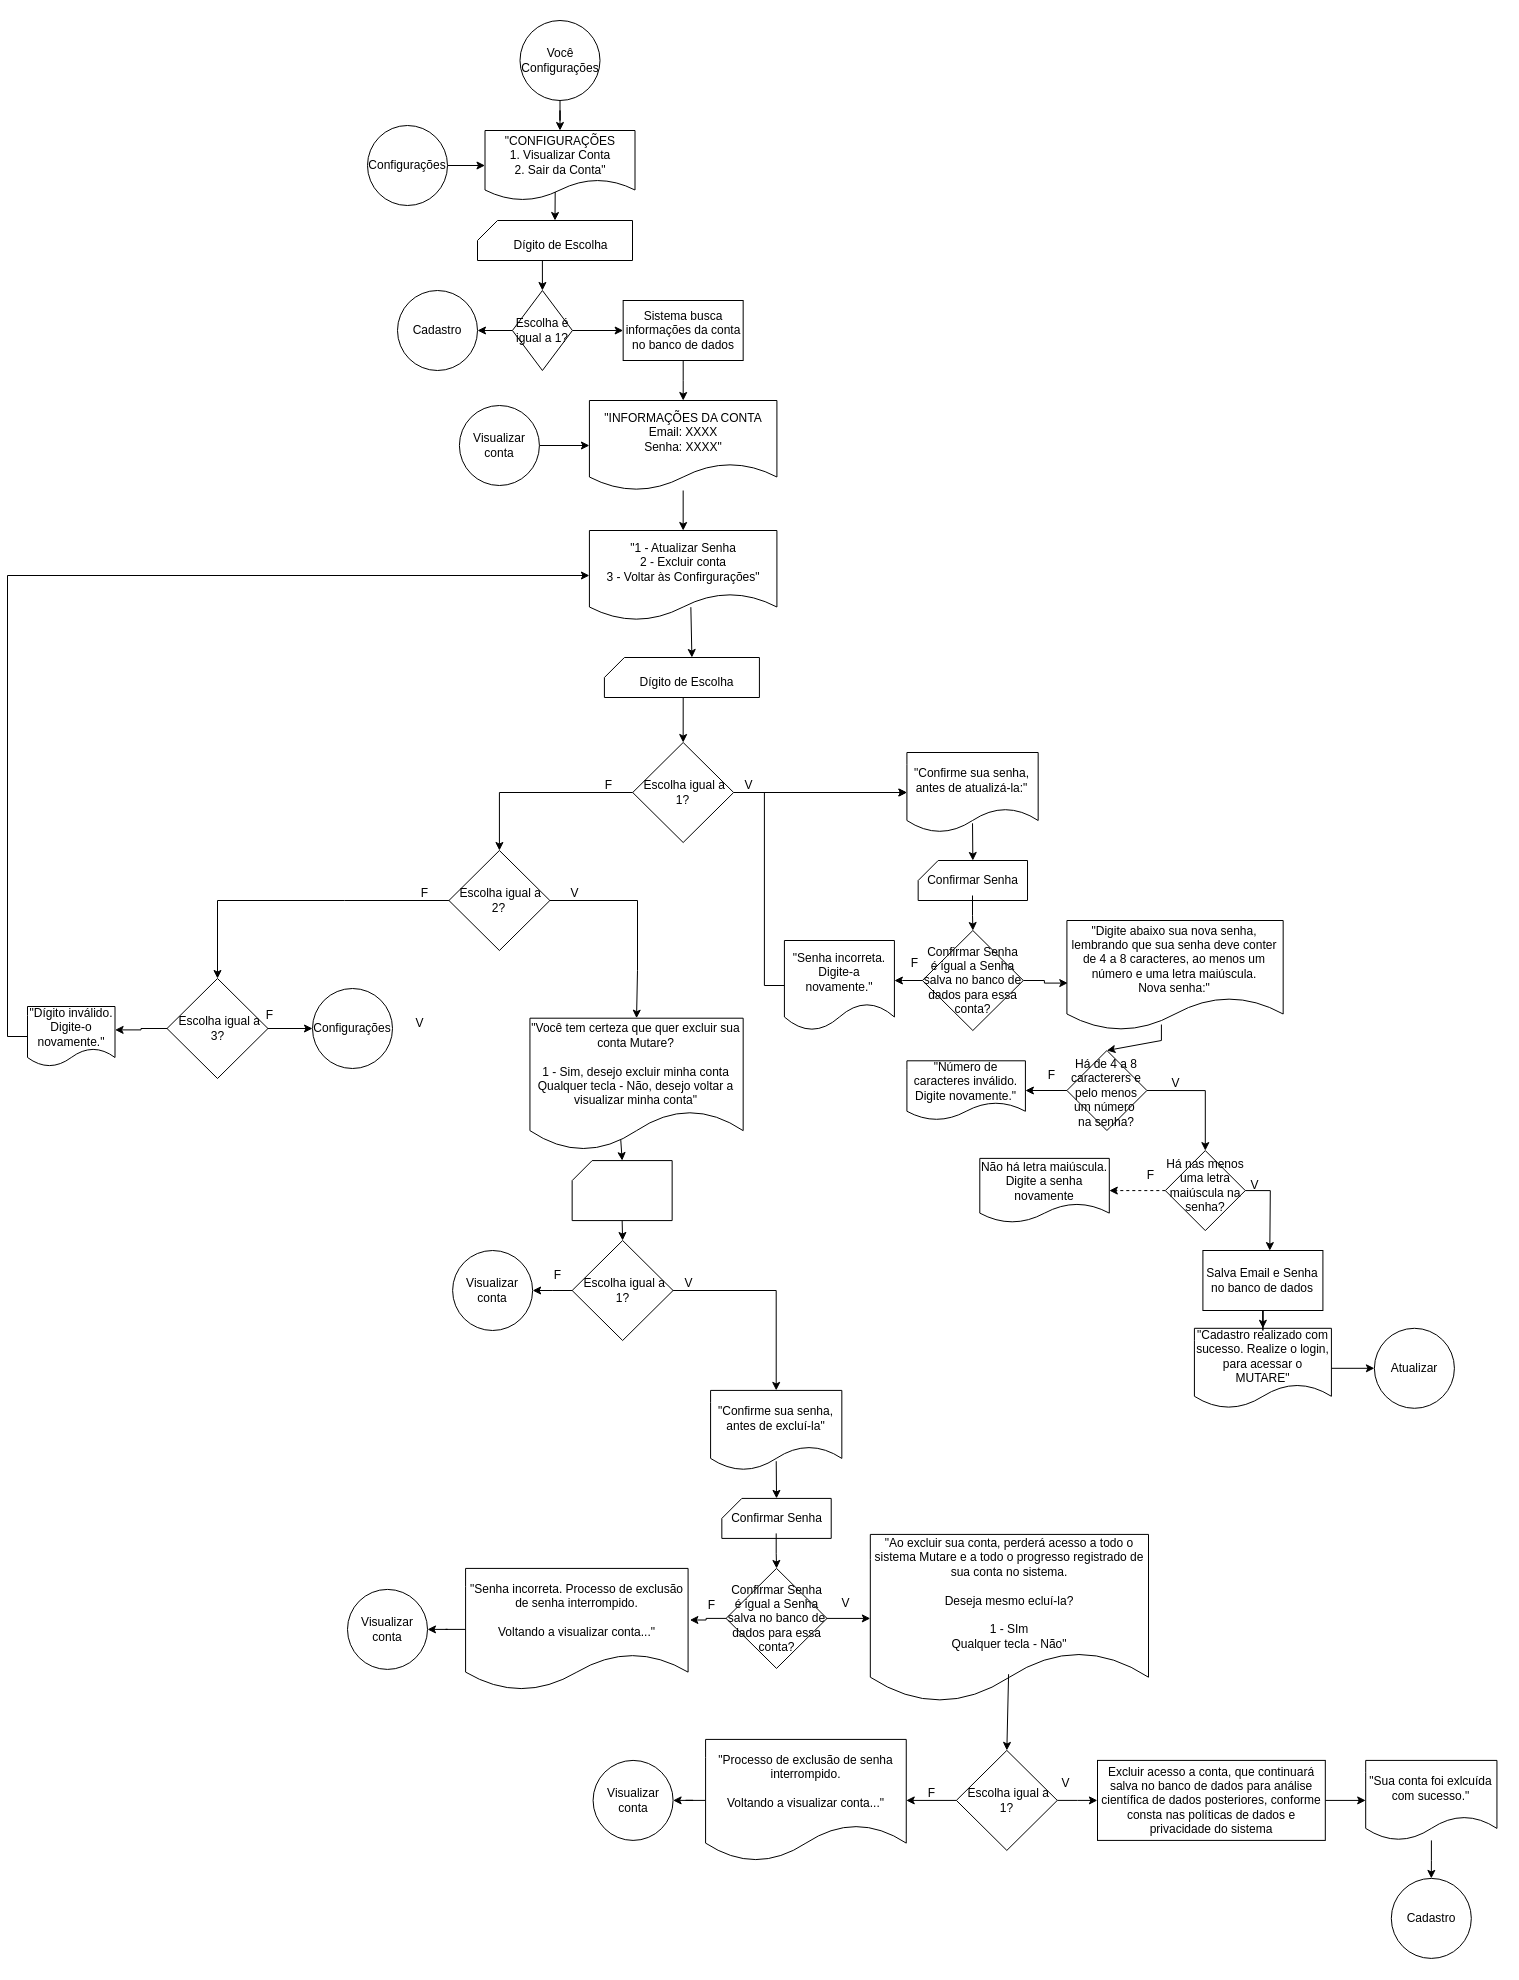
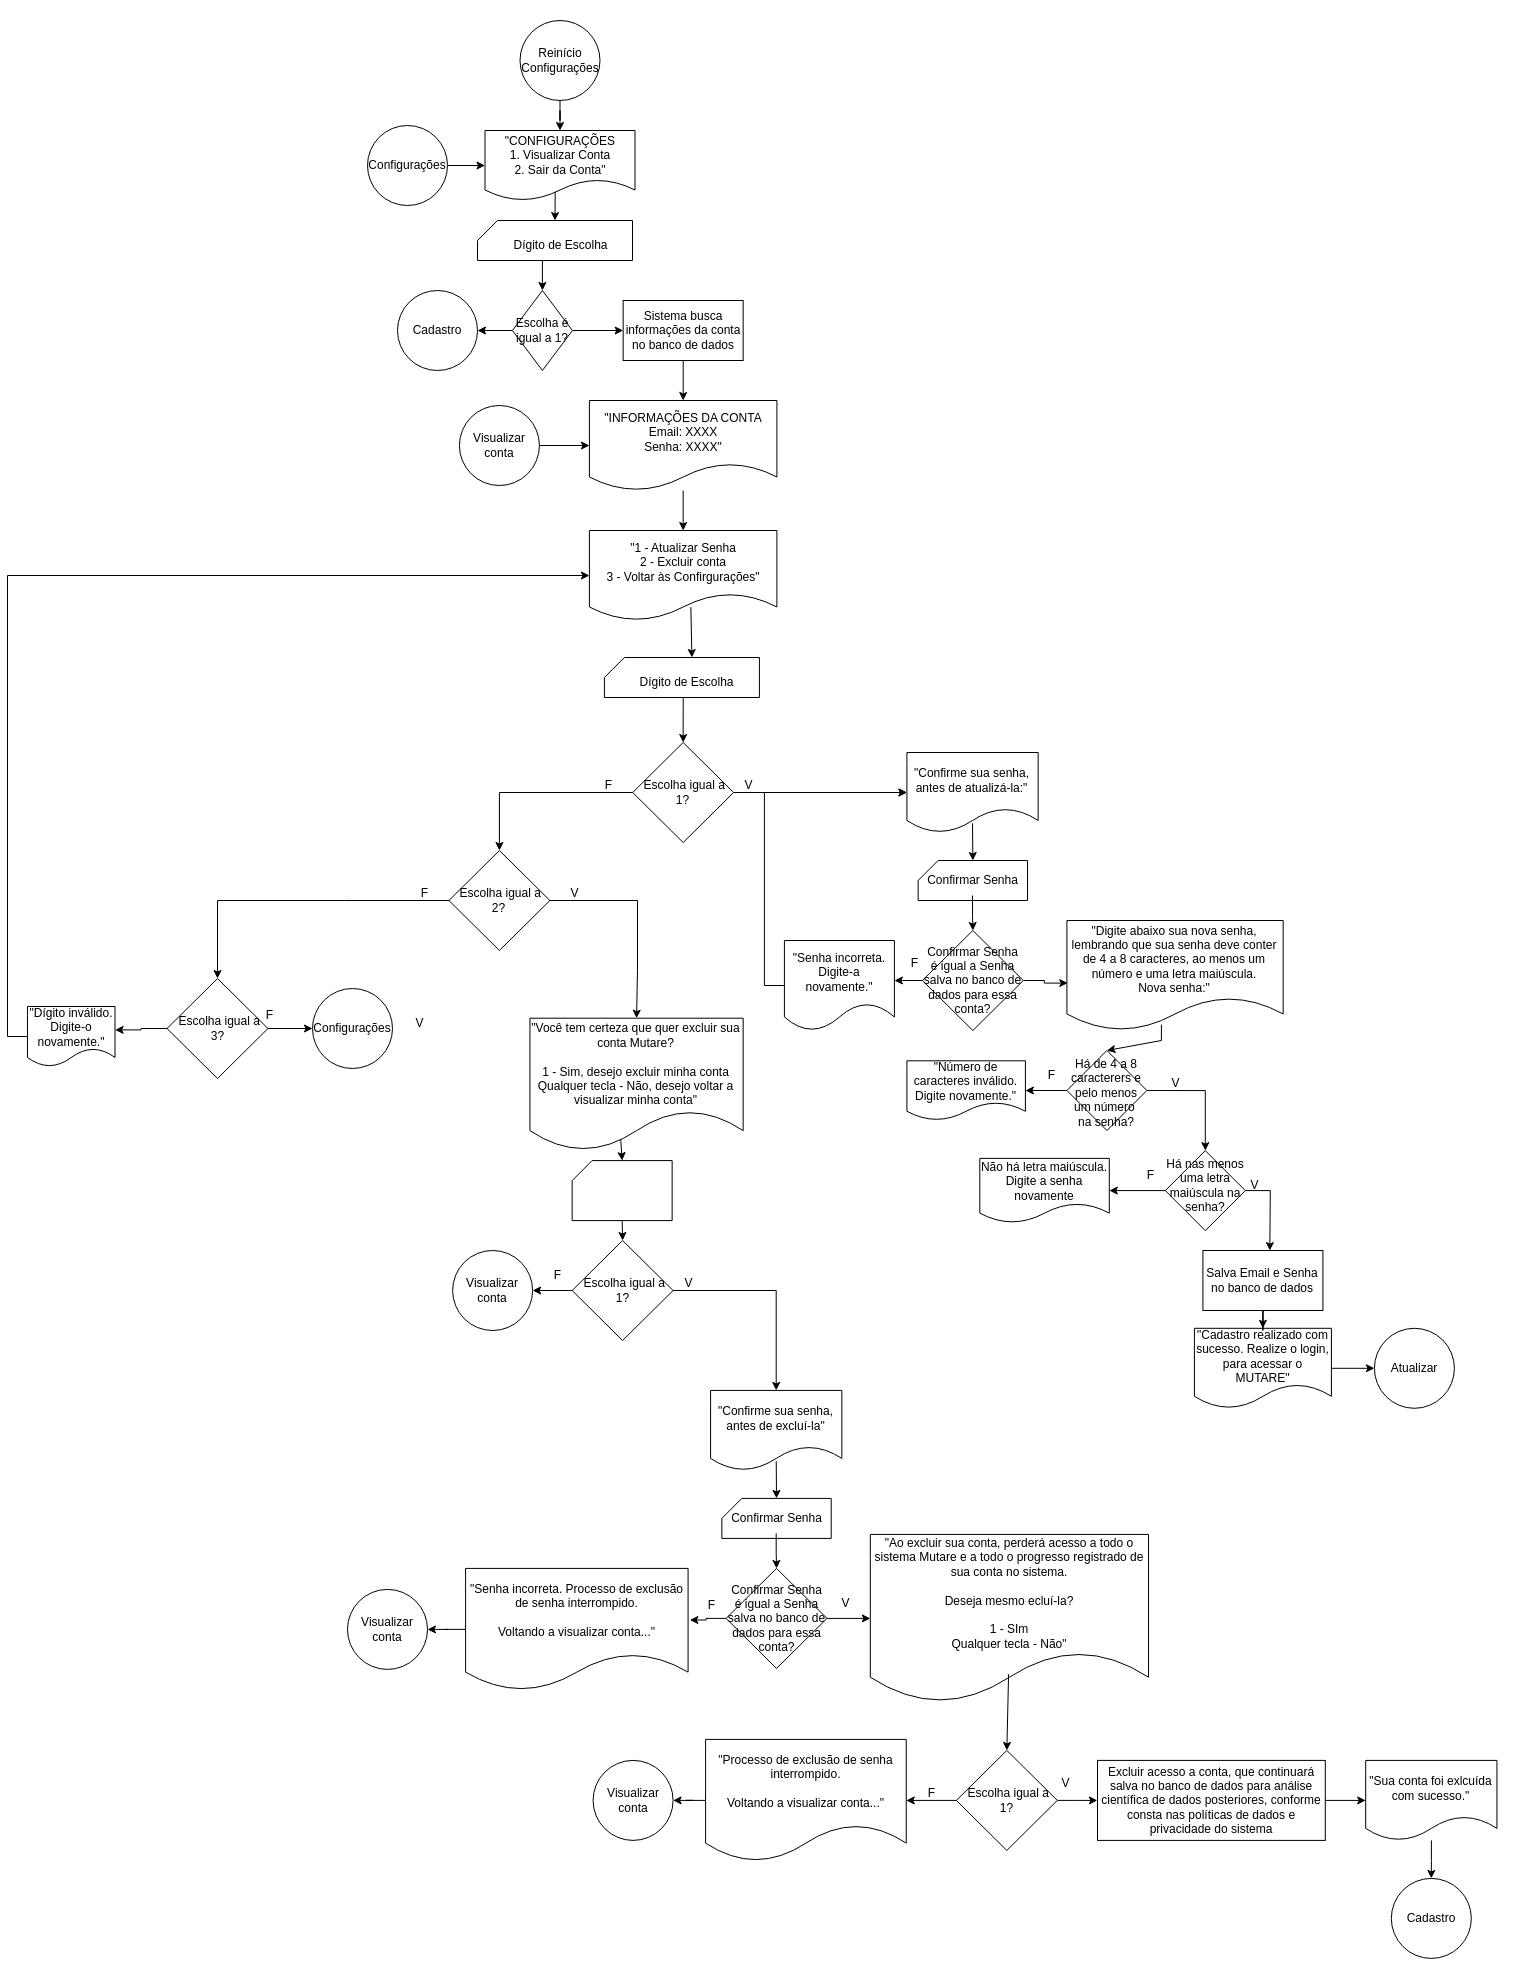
node "Você Configurações": label "Você Configurações" -> "Reinício Configurações"
edge "Há nas menos uma letra maiúscula na senha?" -> "Não há letra maiúscula. Digite a senha novamente": style dashed -> solid
